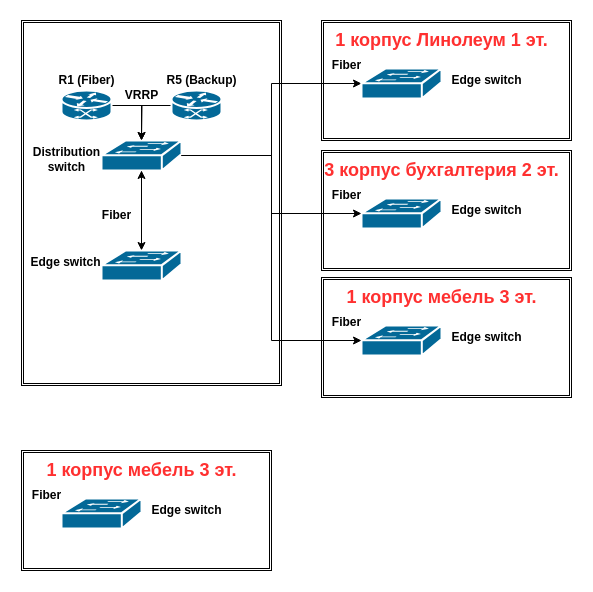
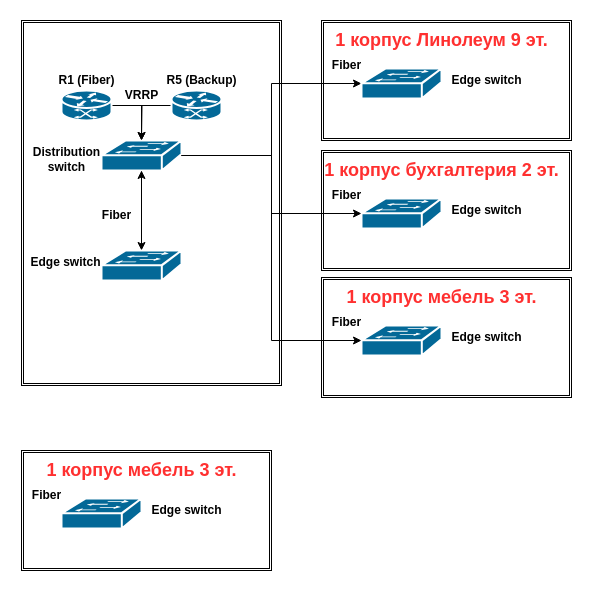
node "1 корпус Линолеум 1 эт.": label "1 корпус Линолеум 1 эт." -> "1 корпус Линолеум 9 эт."
node "3 корпус бухгалтерия 2 эт.": label "3 корпус бухгалтерия 2 эт." -> "1 корпус бухгалтерия 2 эт."
